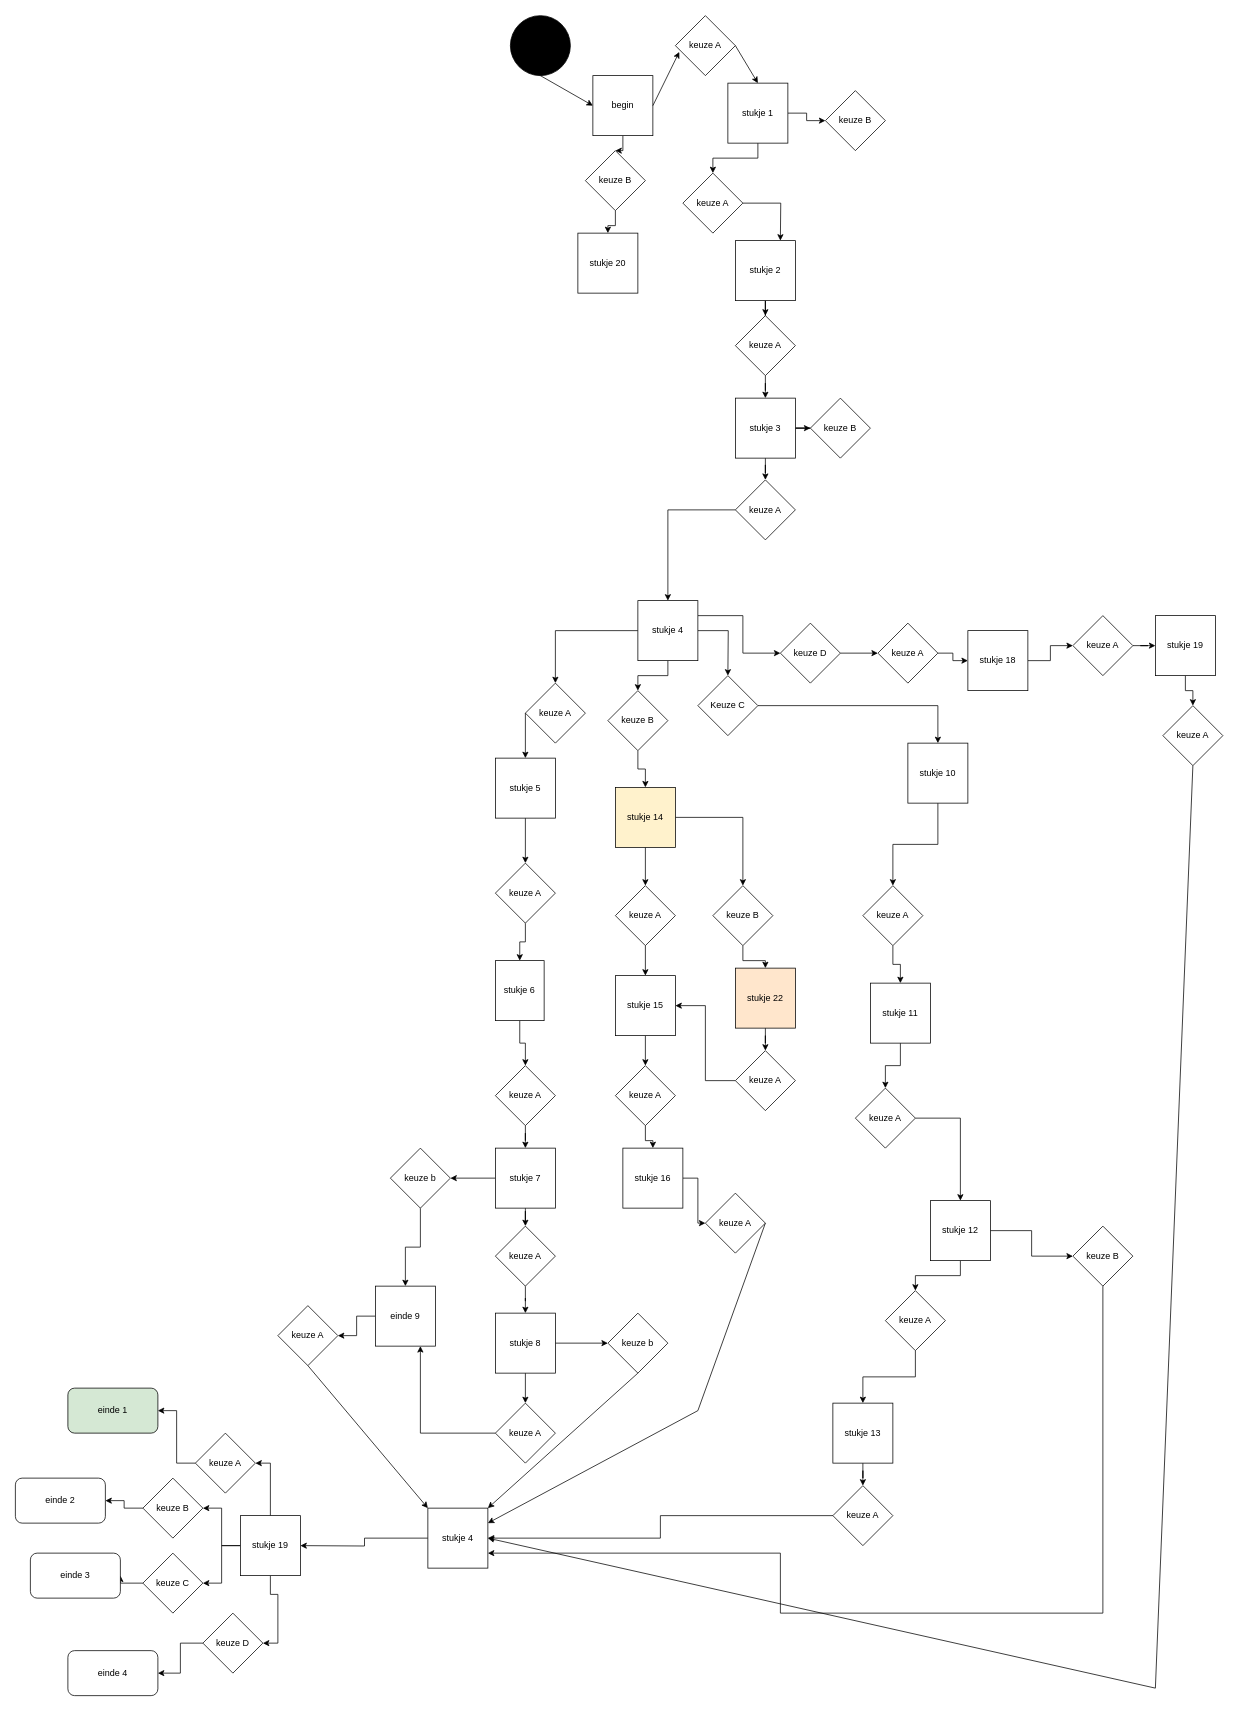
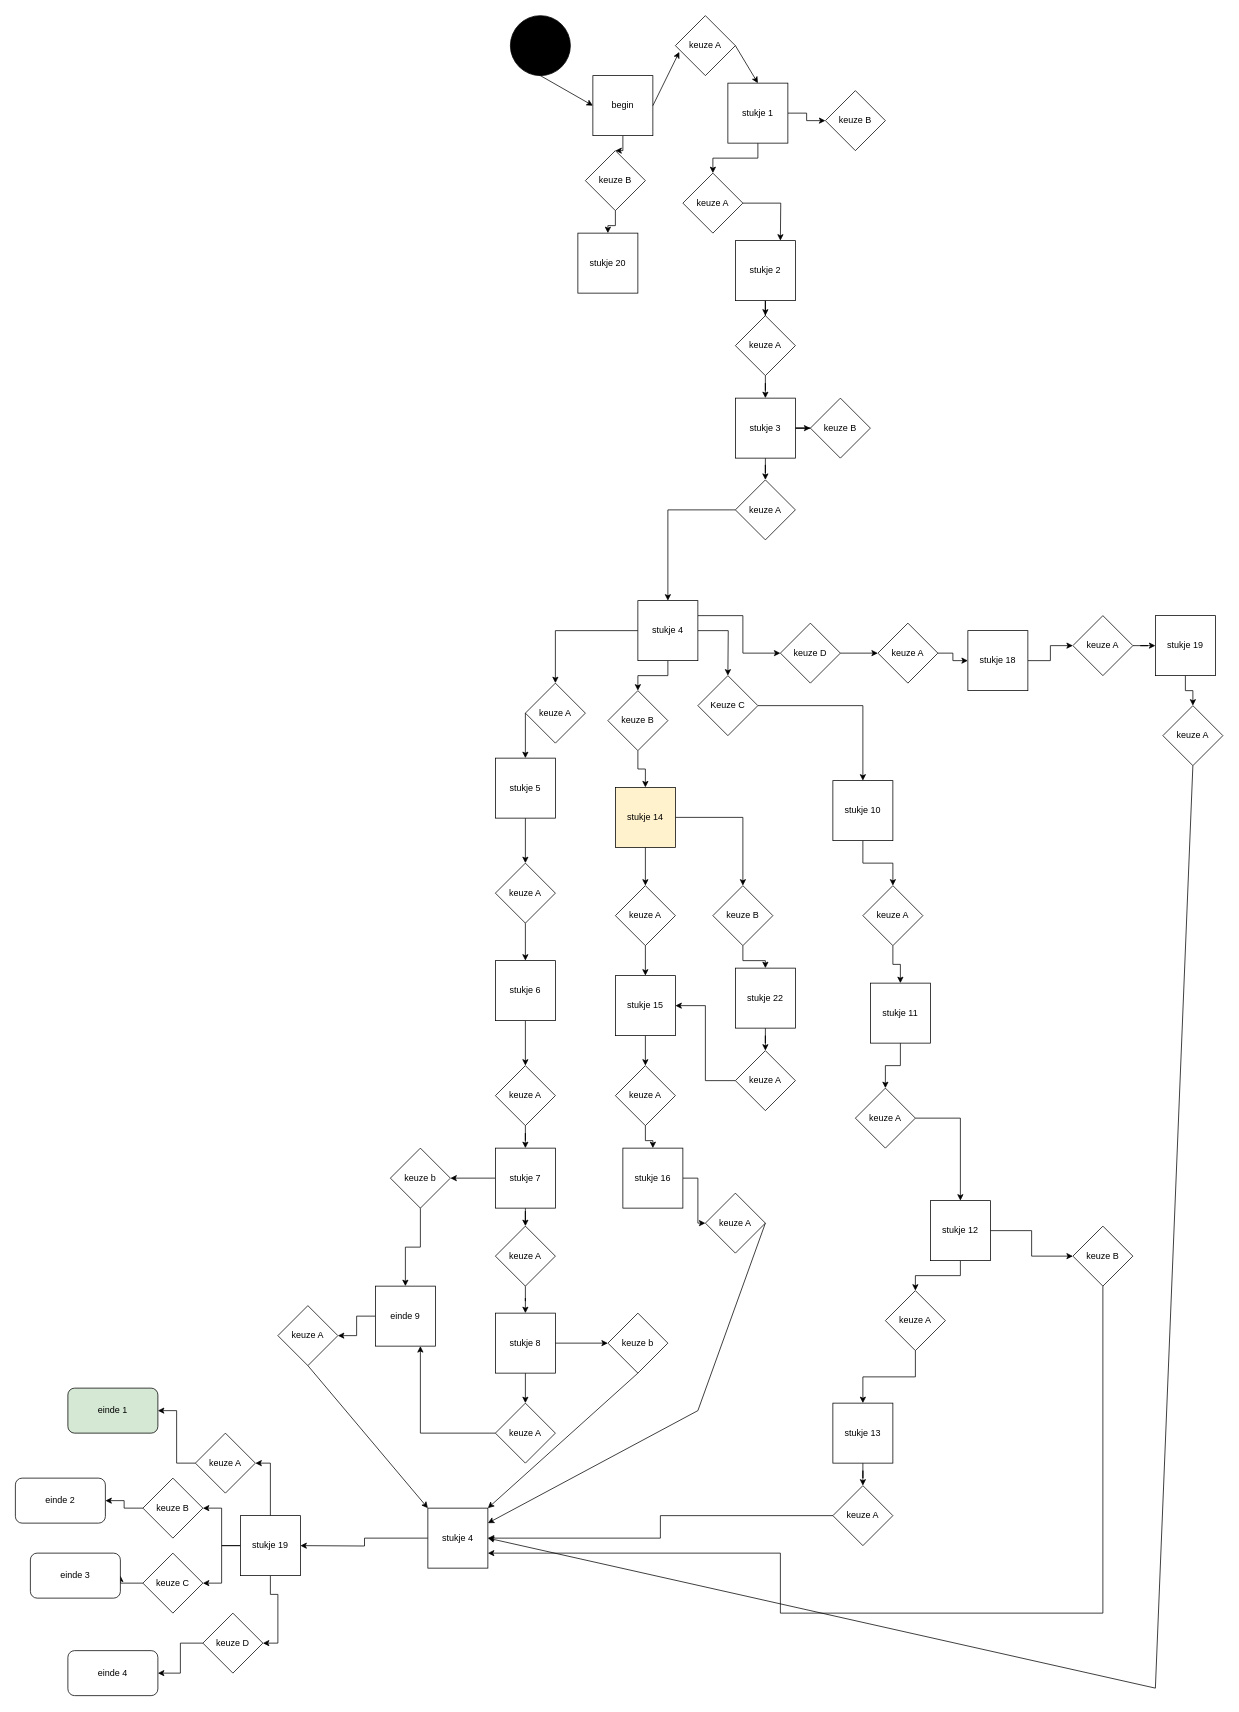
node "stukje 10": moved (938, 773) -> (863, 810)
node "stukje 6": size 49x60 -> 60x60
node "stukje 22": fillcolor #ffe6cc -> #ffffff
